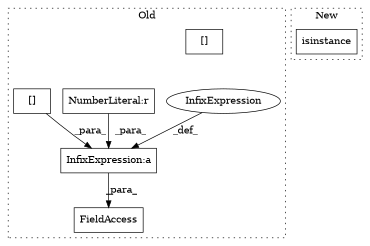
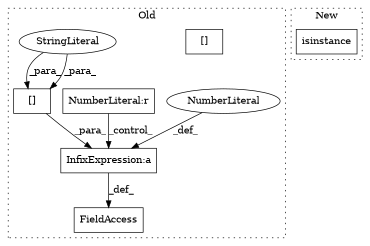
node "StringLiteral": added
node "InfixExpression": label "InfixExpression" -> "NumberLiteral"
edge "NumberLiteral:r" -> "InfixExpression:a": label "_para_" -> "_control_"
edge "InfixExpression:a" -> "FieldAccess": label "_para_" -> "_def_"
